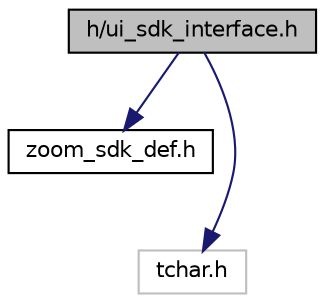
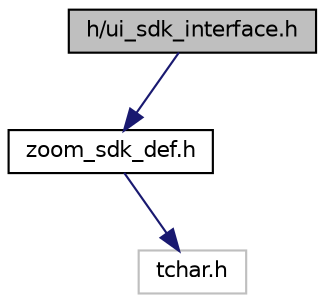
edge "h/ui_sdk_interface.h" -> "tchar.h": now "zoom_sdk_def.h" -> "tchar.h"
